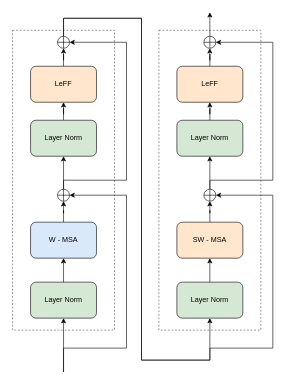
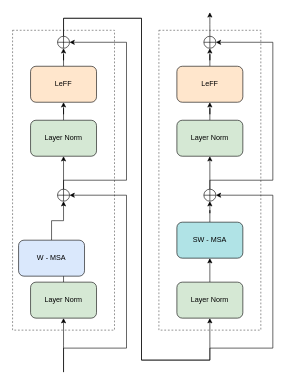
node "W - MSA": moved (63, 240) -> (51, 258)
node "SW - MSA": fillcolor #ffe6cc -> #b0e3e6
